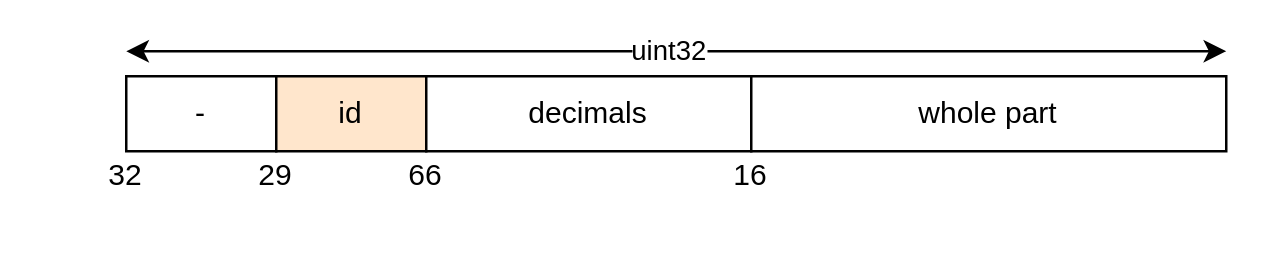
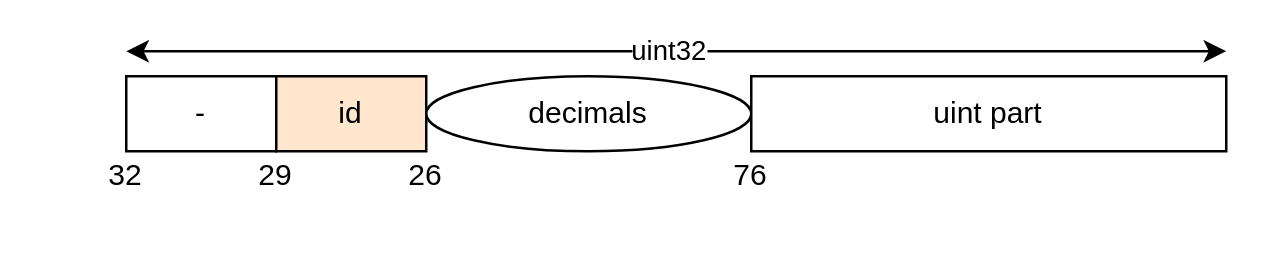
node "decimals": shape rectangle -> ellipse
node "whole part": label "whole part" -> "uint part"
node "66": label "66" -> "26"
node "16": label "16" -> "76"
